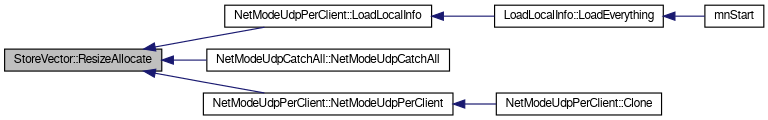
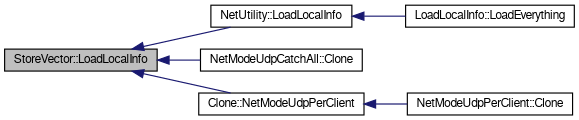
node "NetModeUdpPerClient::LoadLocalInfo": label "NetModeUdpPerClient::LoadLocalInfo" -> "NetUtility::LoadLocalInfo"
node "mnStart": removed
node "StoreVector::ResizeAllocate": label "StoreVector::ResizeAllocate" -> "StoreVector::LoadLocalInfo"
node "NetModeUdpCatchAll::NetModeUdpCatchAll": label "NetModeUdpCatchAll::NetModeUdpCatchAll" -> "NetModeUdpCatchAll::Clone"
node "NetModeUdpPerClient::NetModeUdpPerClient": label "NetModeUdpPerClient::NetModeUdpPerClient" -> "Clone::NetModeUdpPerClient"
